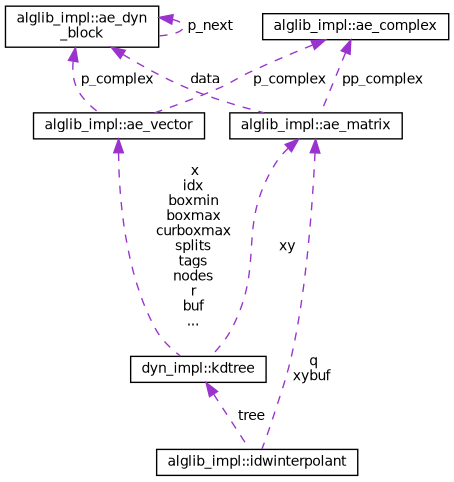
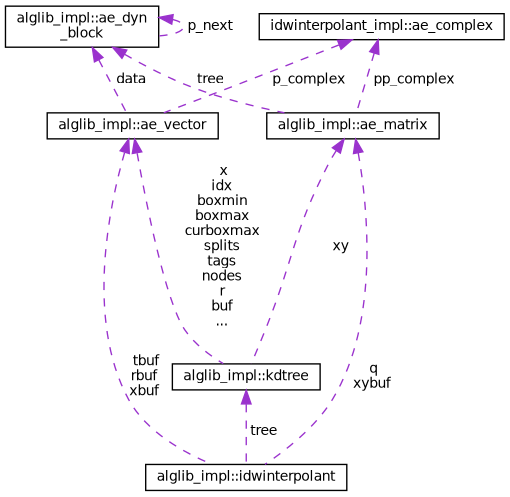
node "alglib_impl::ae_complex": label "alglib_impl::ae_complex" -> "idwinterpolant_impl::ae_complex"
edge "alglib_impl::ae_vector" -> "alglib_impl::ae_dyn _block": label " p_complex" -> " data"
edge "alglib_impl::ae_matrix" -> "alglib_impl::ae_dyn _block": label " data" -> " tree"
edge "alglib_impl::idwinterpolant" -> "alglib_impl::ae_vector": added, label "tbuf rbuf xbuf"
node "dyn_impl::kdtree": label "dyn_impl::kdtree" -> "alglib_impl::kdtree"
